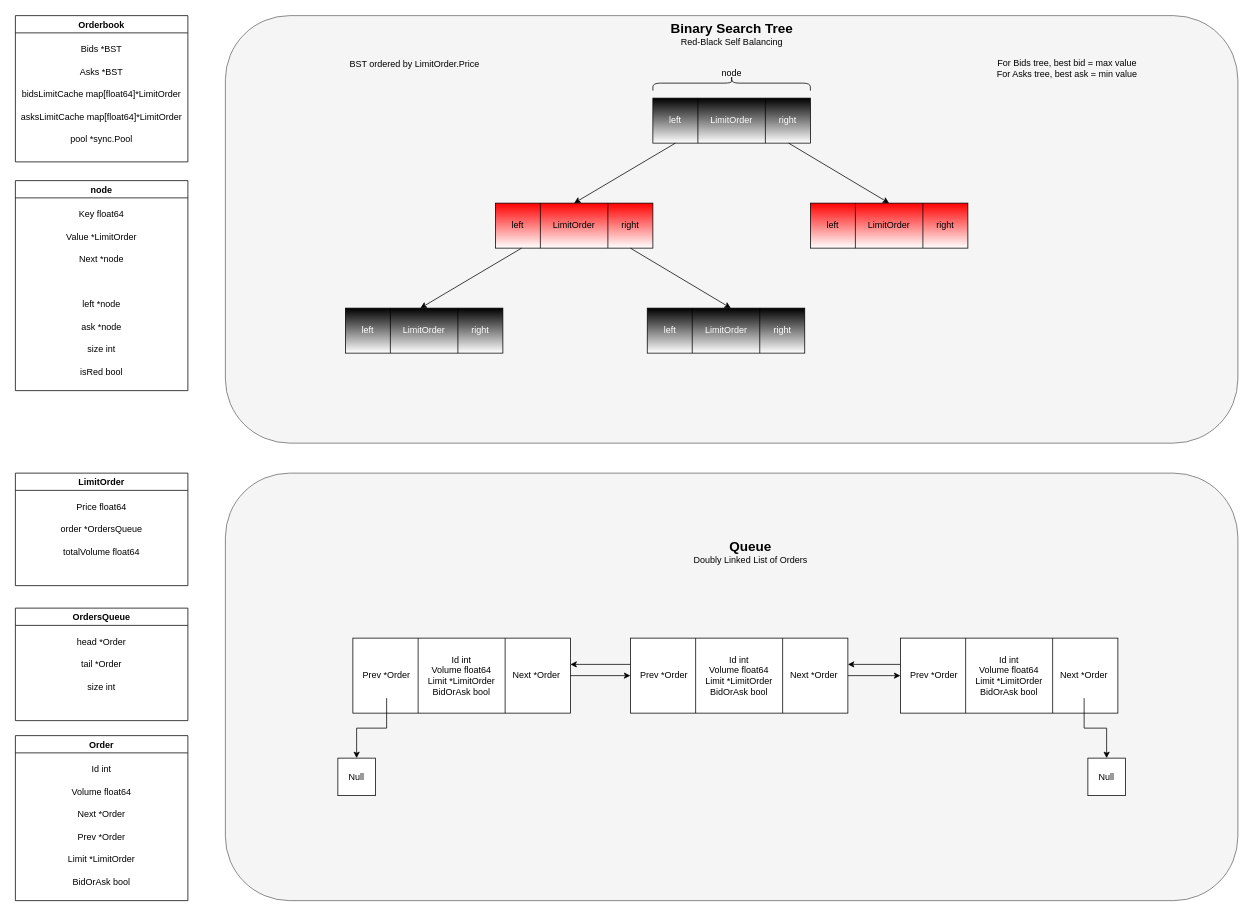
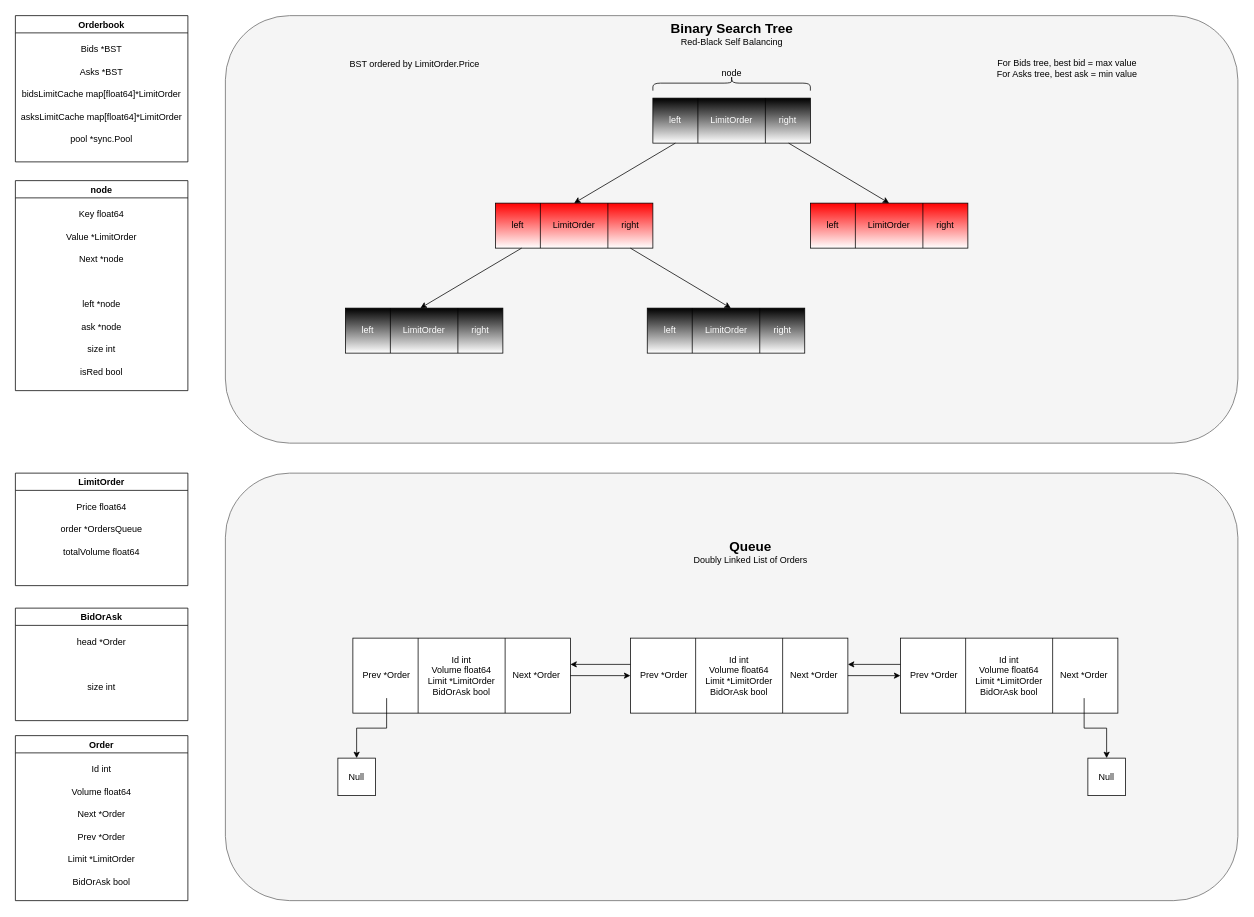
node "OrdersQueue": label "OrdersQueue" -> "BidOrAsk"
node "tail *Order": removed
